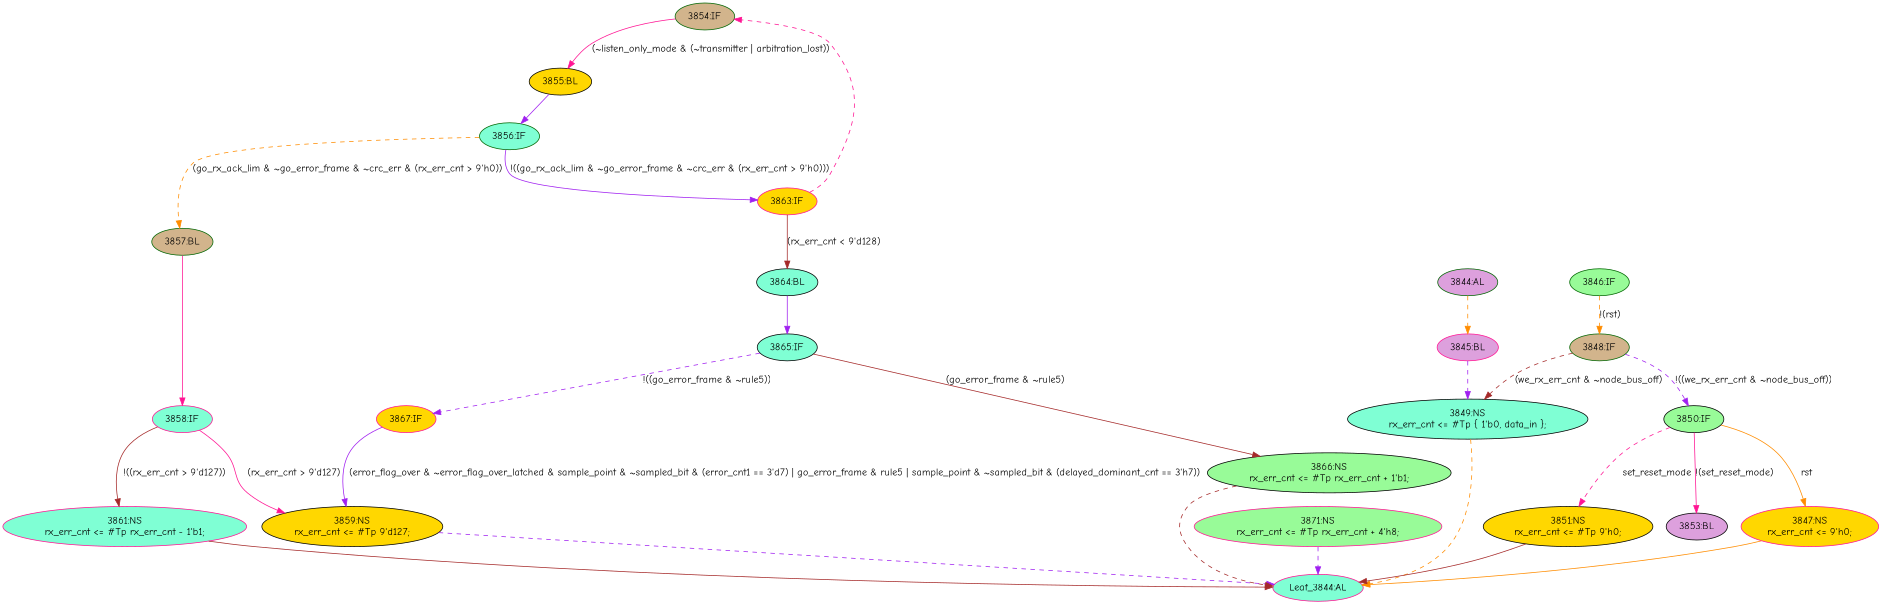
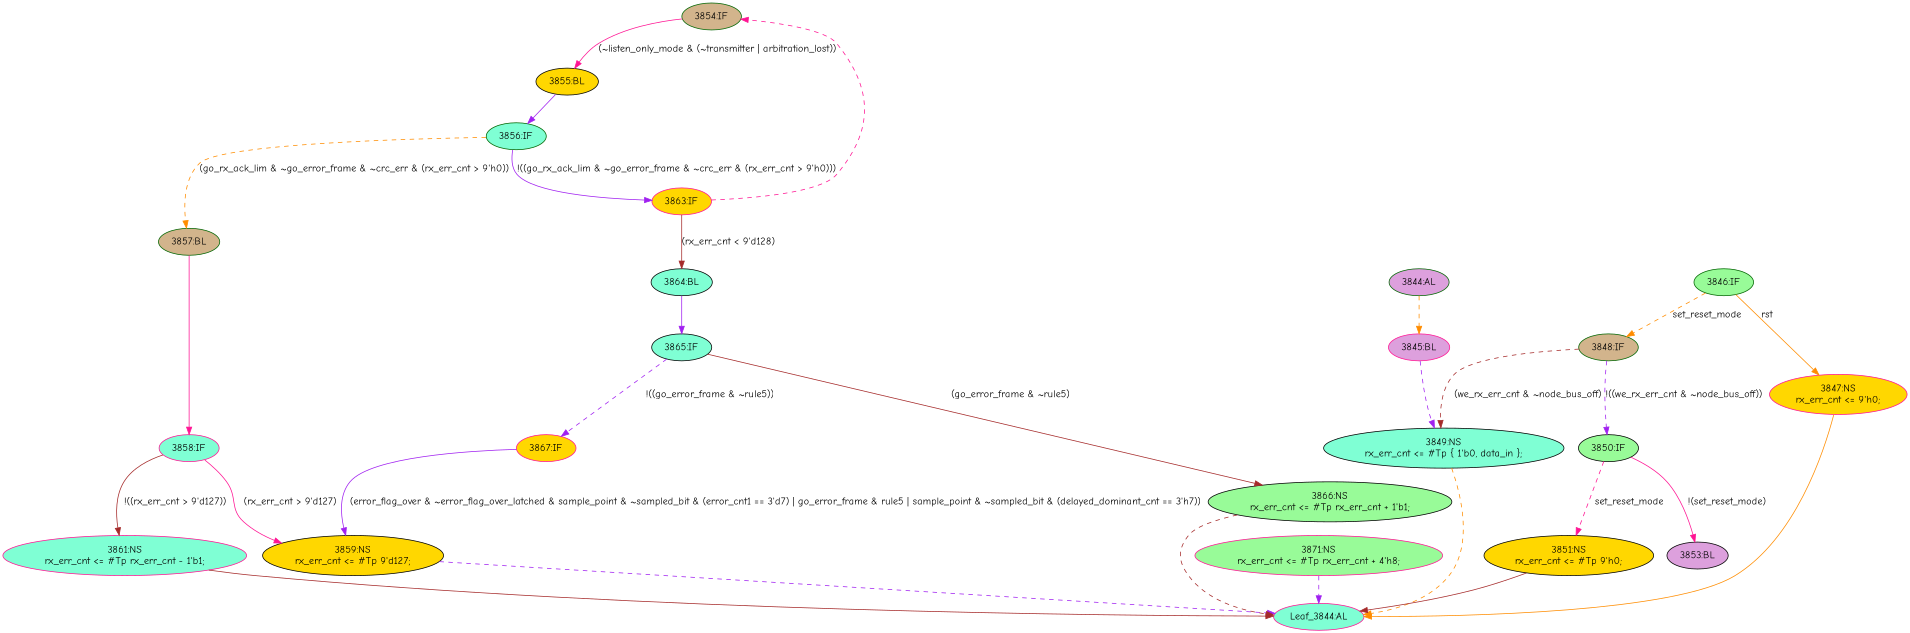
edge "3846:IF" -> "3848:IF": label "!(rst)" -> "set_reset_mode"
edge "3850:IF" -> "3847:NS rx_err_cnt <= 9'h0;": now "3846:IF" -> "3847:NS rx_err_cnt <= 9'h0;"
